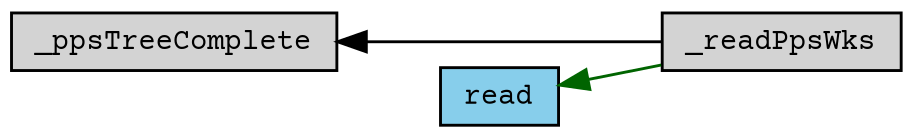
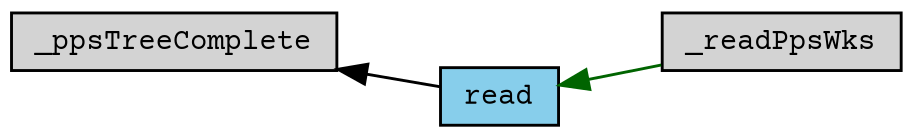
edge "_readPpsWks" -> "_ppsTreeComplete": now "read" -> "_ppsTreeComplete"
